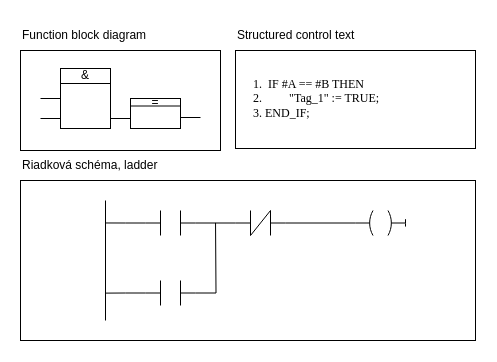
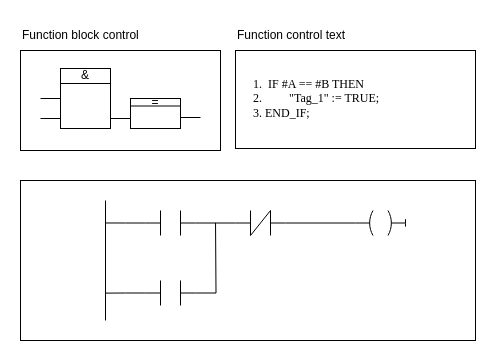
node "Function block diagram": label "Function block diagram" -> "Function block control"
node "Structured control text": label "Structured control text" -> "Function control text"
node "Riadková schéma, ladder": removed
